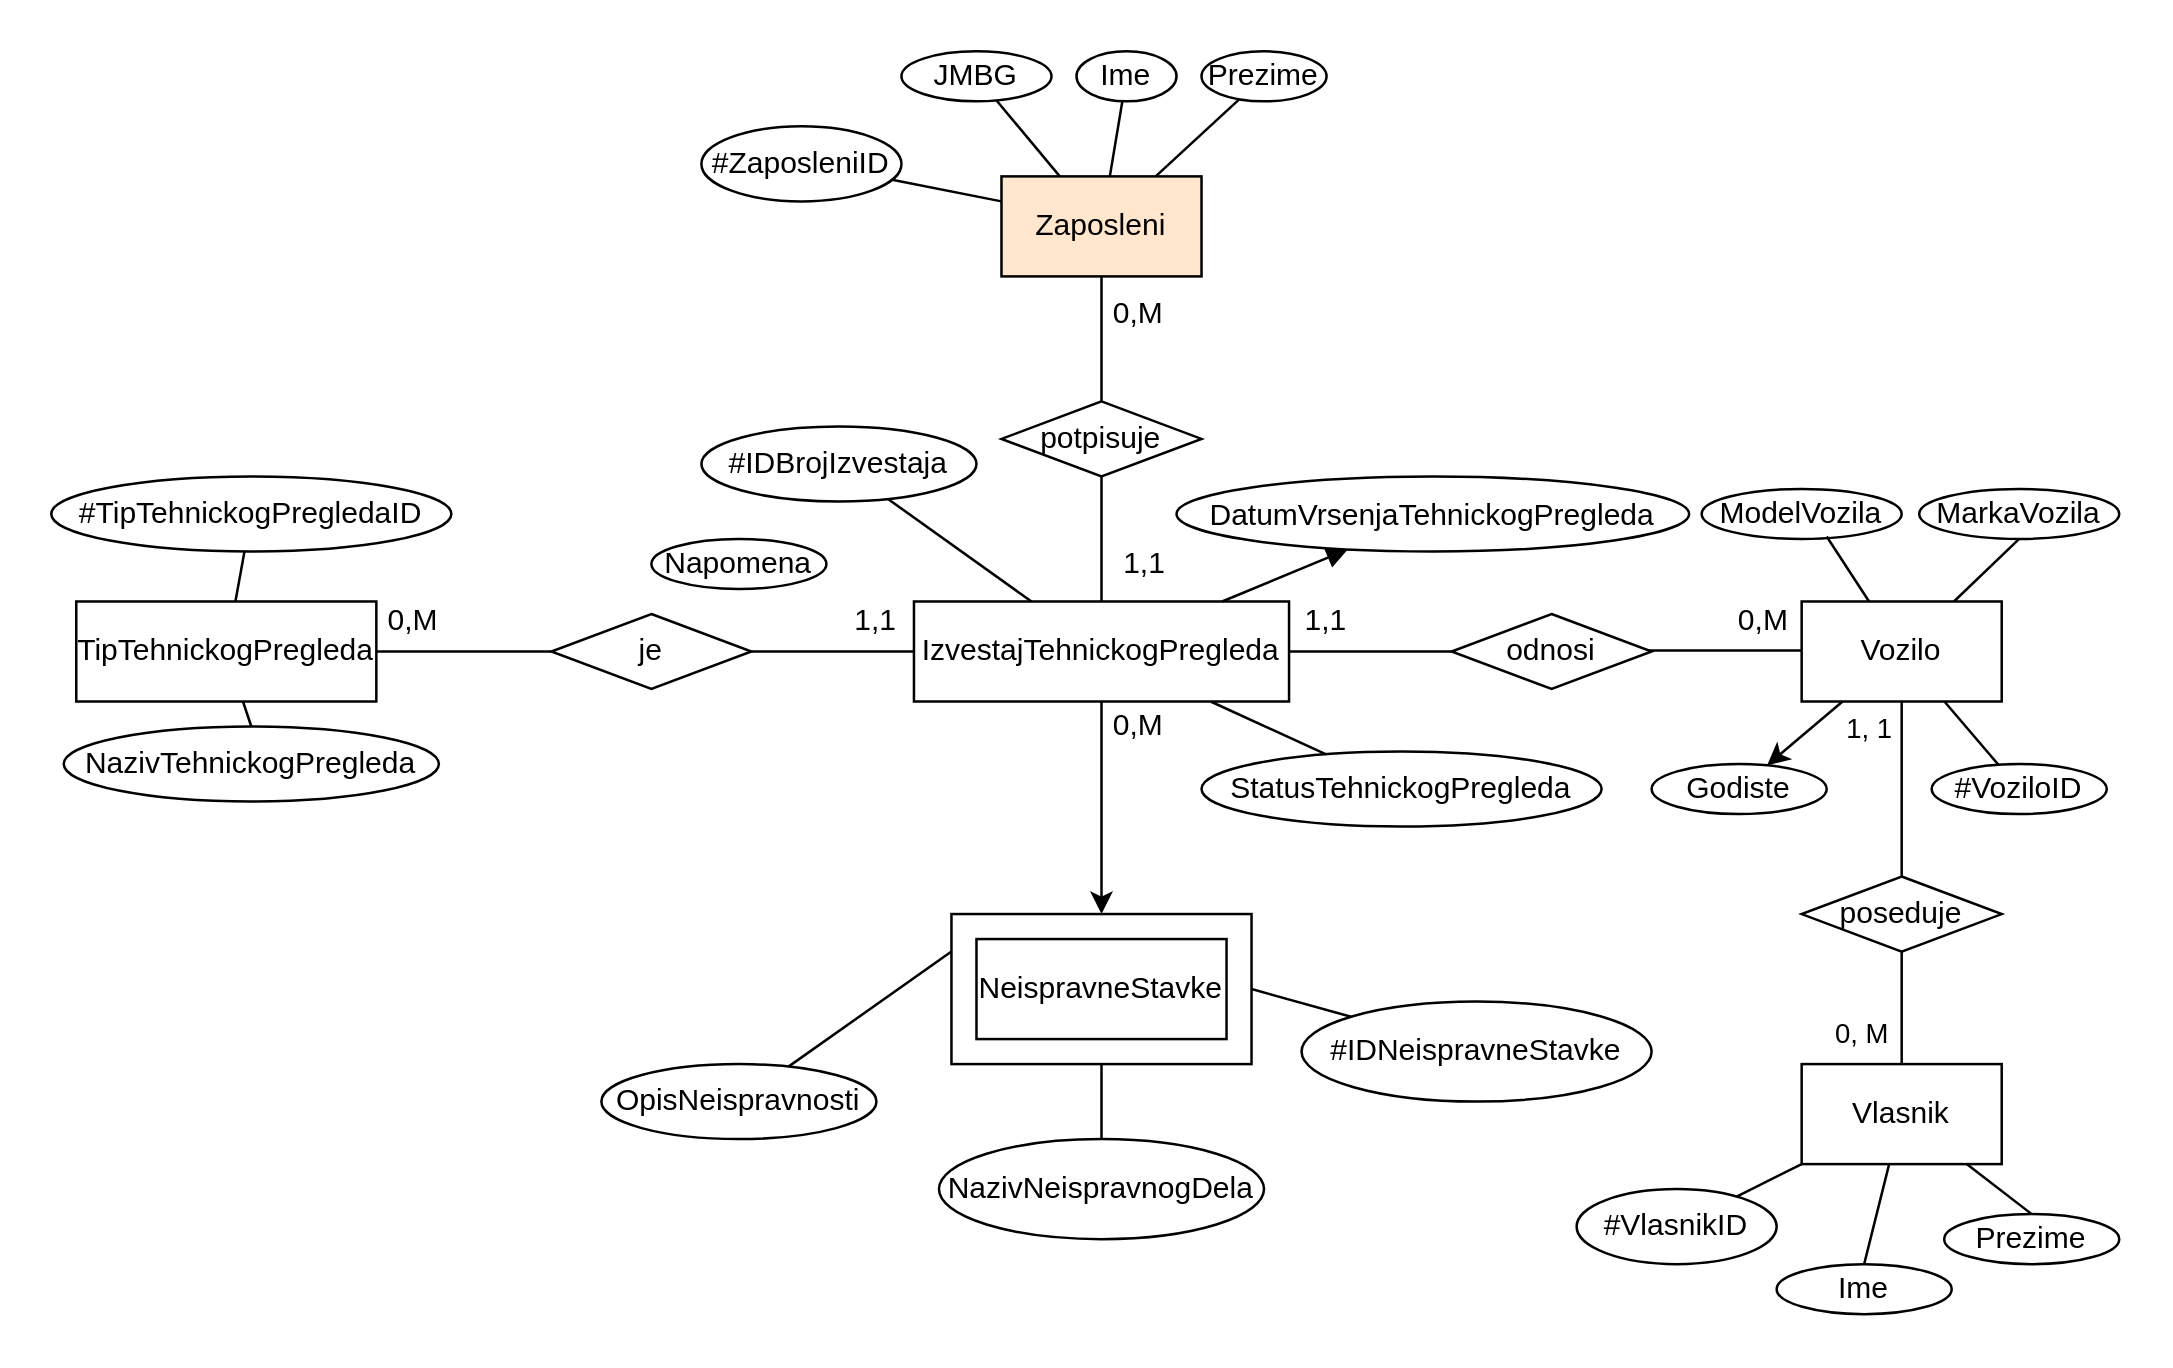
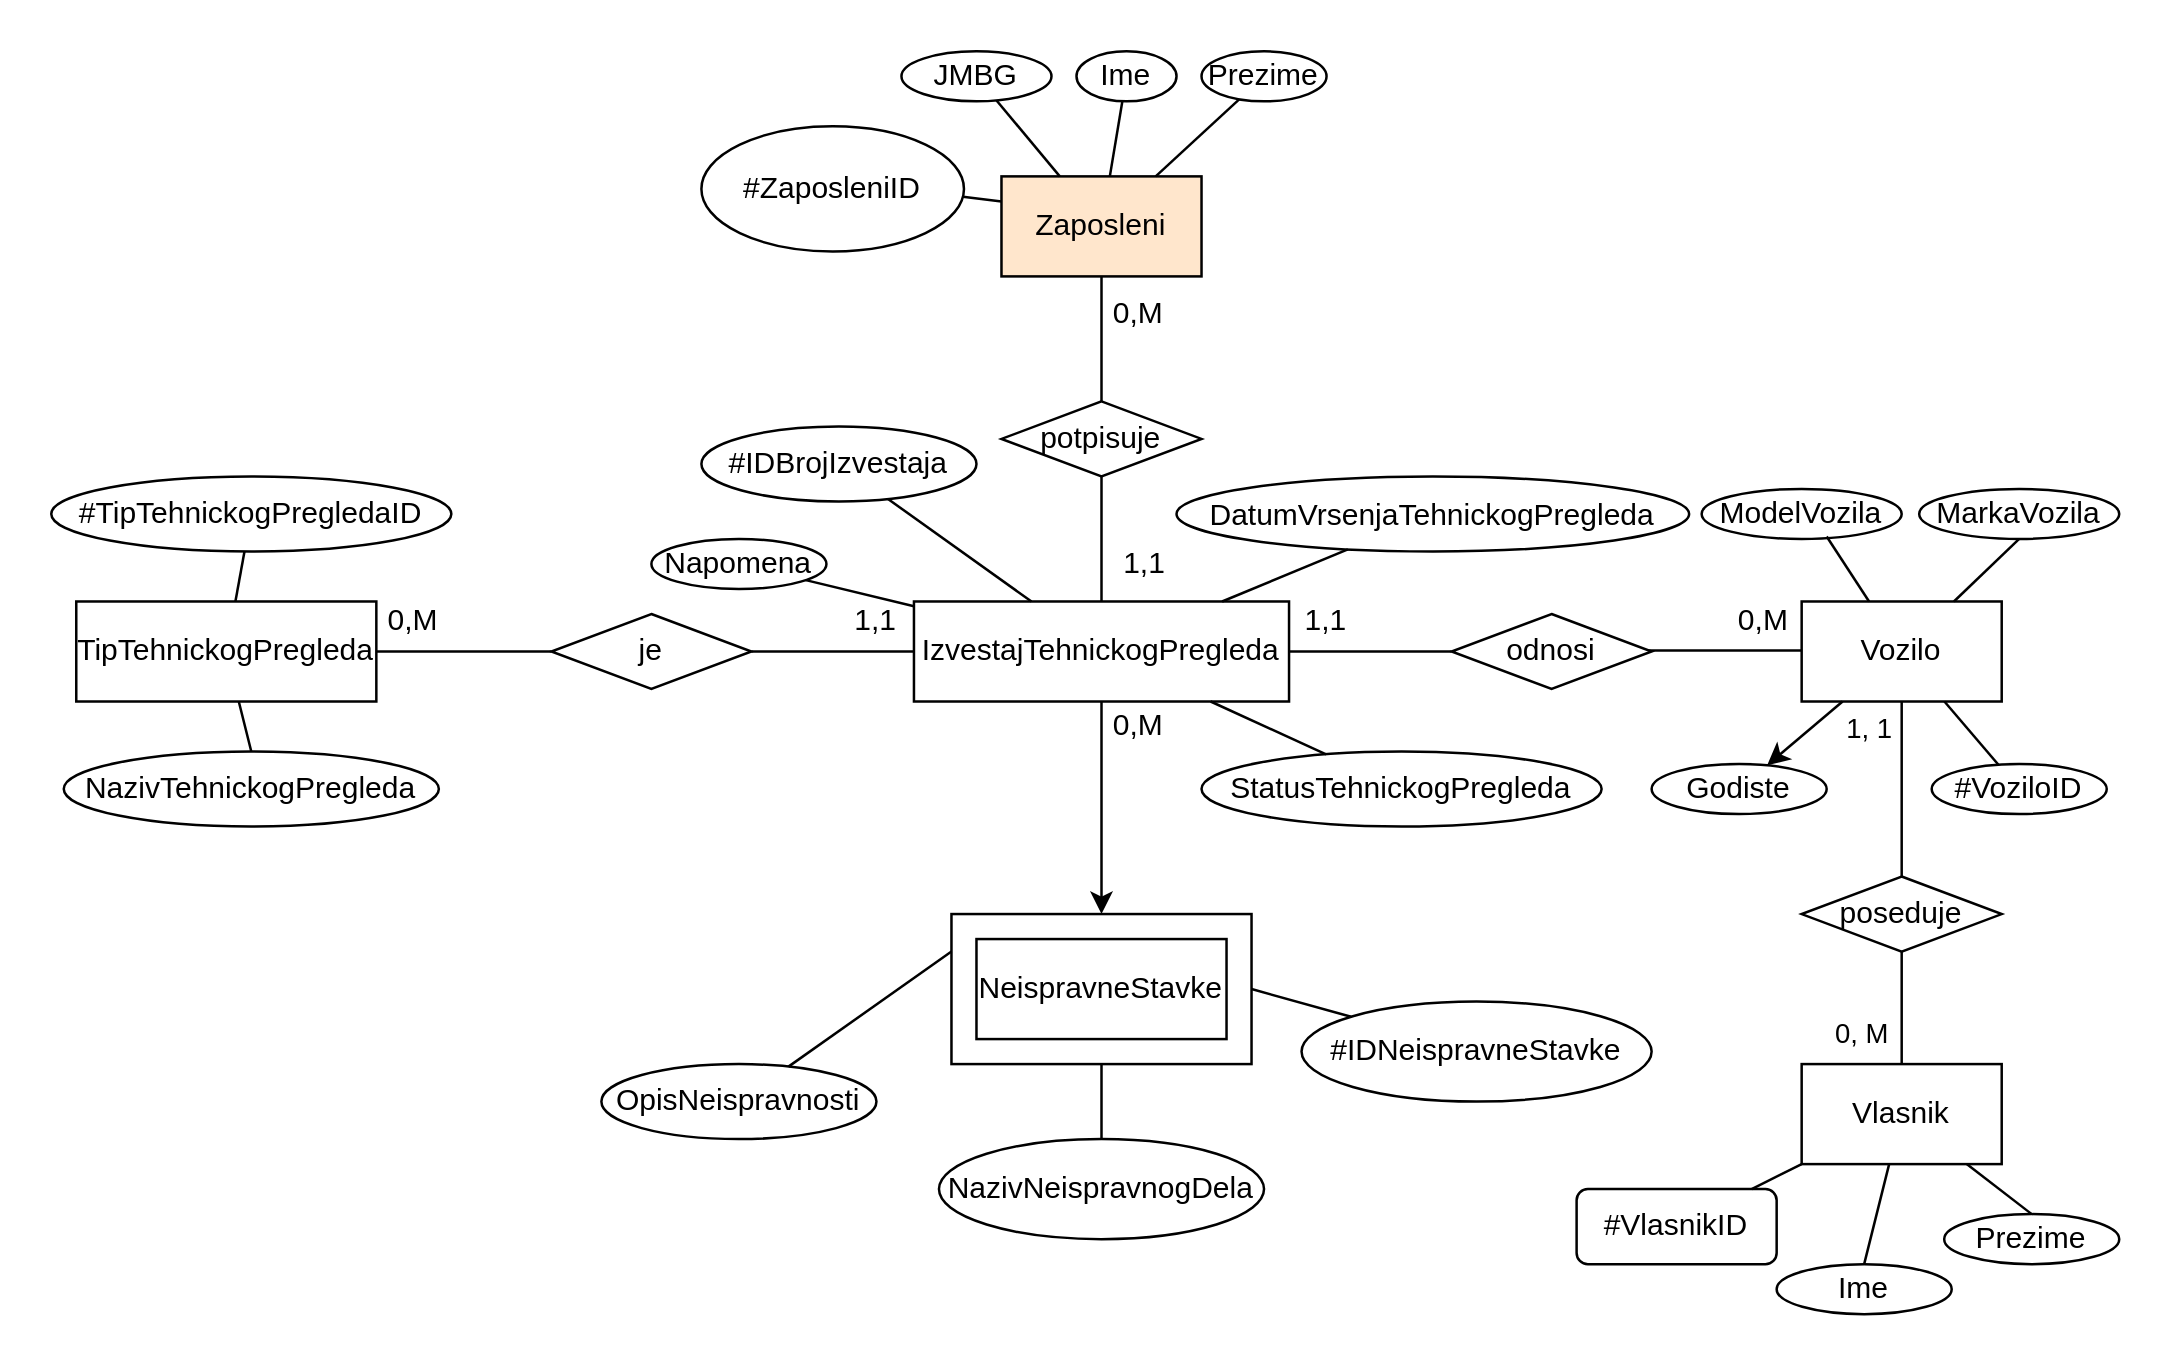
node "#ZaposleniID": size 200x75 -> 263x125
edge "IzvestajTehnickogPregleda" -> "DatumVrsenjaTehnickogPregleda": arrowhead block -> none
edge "Napomena" -- "IzvestajTehnickogPregleda": added
node "NazivTehnickogPregleda": moved (251, 764) -> (251, 789)
node "#VlasnikID": shape ellipse -> rounded rectangle
